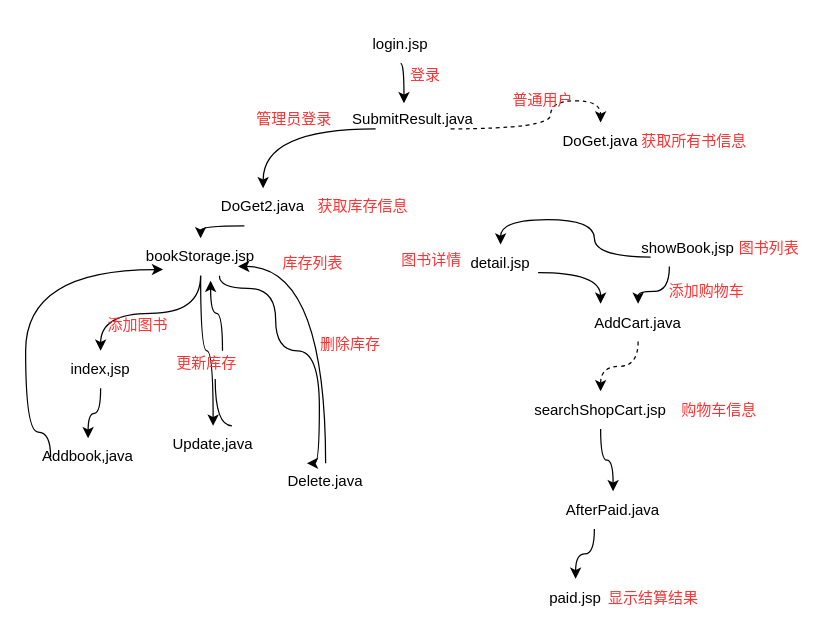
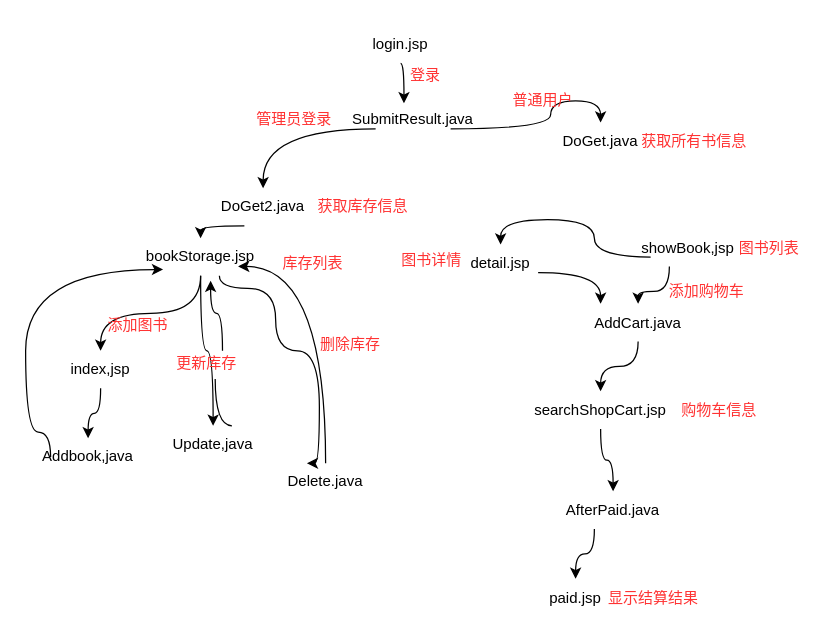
edge "SubmitResult.java" -> "DoGet.java": style dashed -> solid
edge "AddCart.java" -> "searchShopCart.jsp": style dashed -> solid
